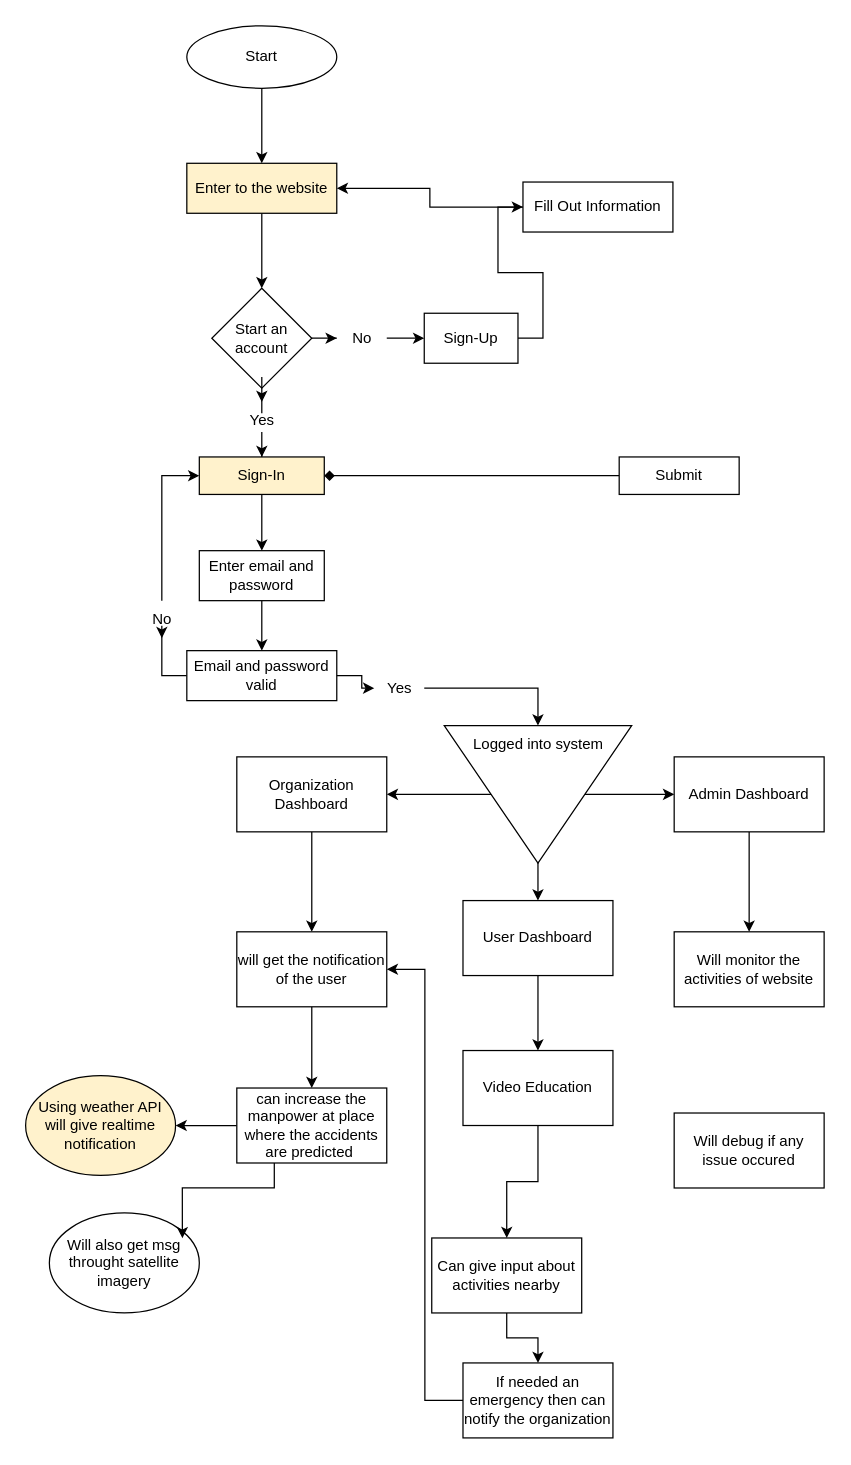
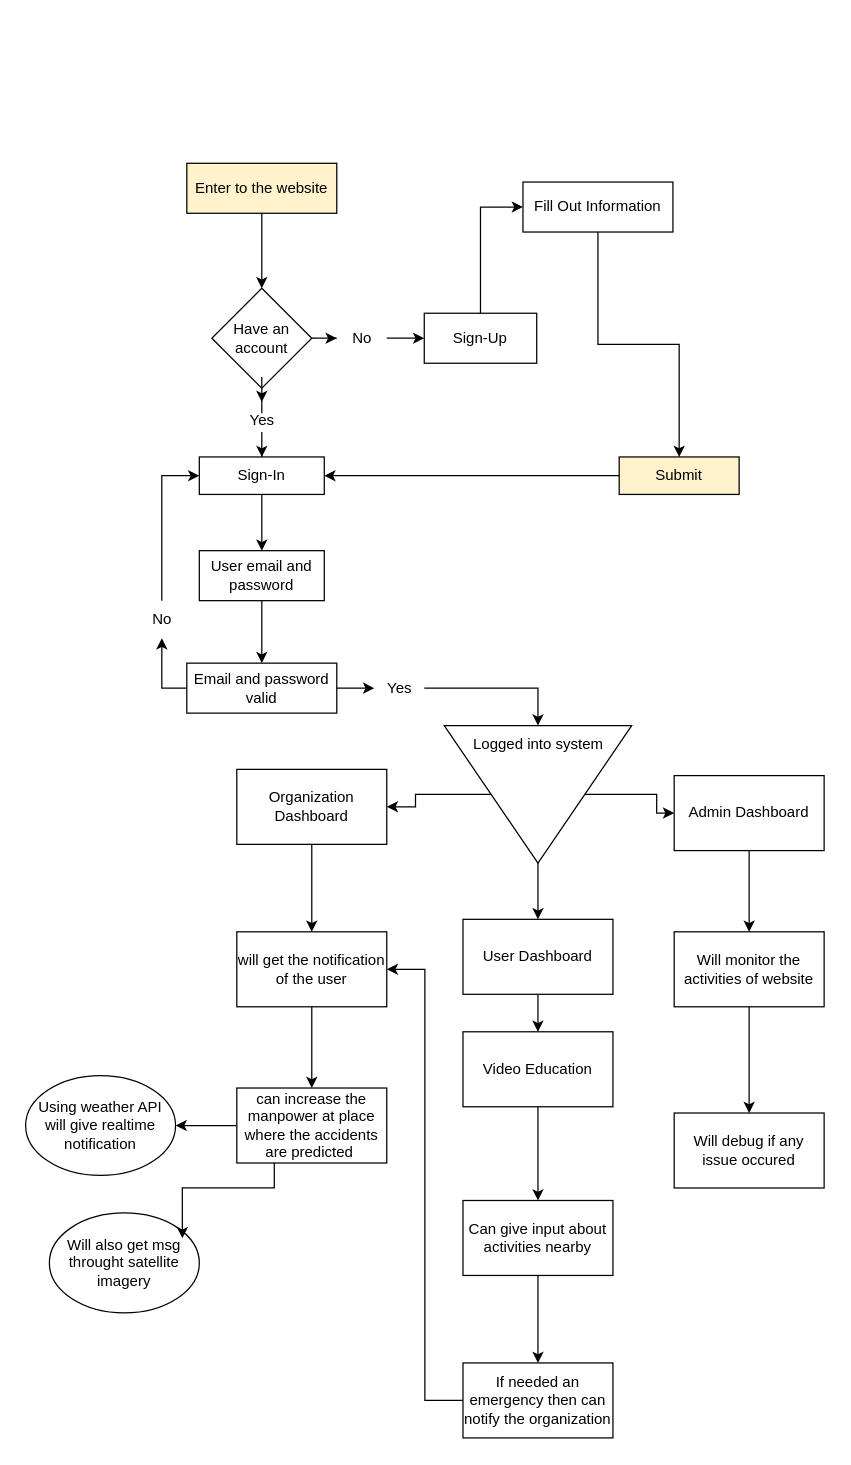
node "Start": removed
edge "Start" -> "Enter to the website": removed
edge "Fill Out Information" -> "Enter to the website": now "Fill Out Information" -> "Submit"
node "Start an account": label "Start an account" -> "Have an account"
node "Sign-Up": size 94x50 -> 113x50
node "Sign-In": fillcolor #fff2cc -> #ffffff
edge "Submit" -> "Sign-In": arrowhead diamond -> classic
node "Submit": fillcolor #ffffff -> #fff2cc
node "Enter email and password": label "Enter email and password" -> "User email and password"
node "Email and password valid": moved (262, 676) -> (262, 688)
node "Organization Dashboard": moved (312, 794) -> (312, 807)
node "Admin Dashboard": moved (749, 794) -> (749, 813)
node "User Dashboard": moved (538, 938) -> (538, 957)
edge "Will monitor the activities of website" -> "Will debug if any issue occured": added
node "Video Education": moved (538, 1088) -> (538, 1069)
node "Using weather API will give realtime notification": fillcolor #fff2cc -> #ffffff
node "Can give input about activities nearby": moved (507, 1276) -> (538, 1238)
